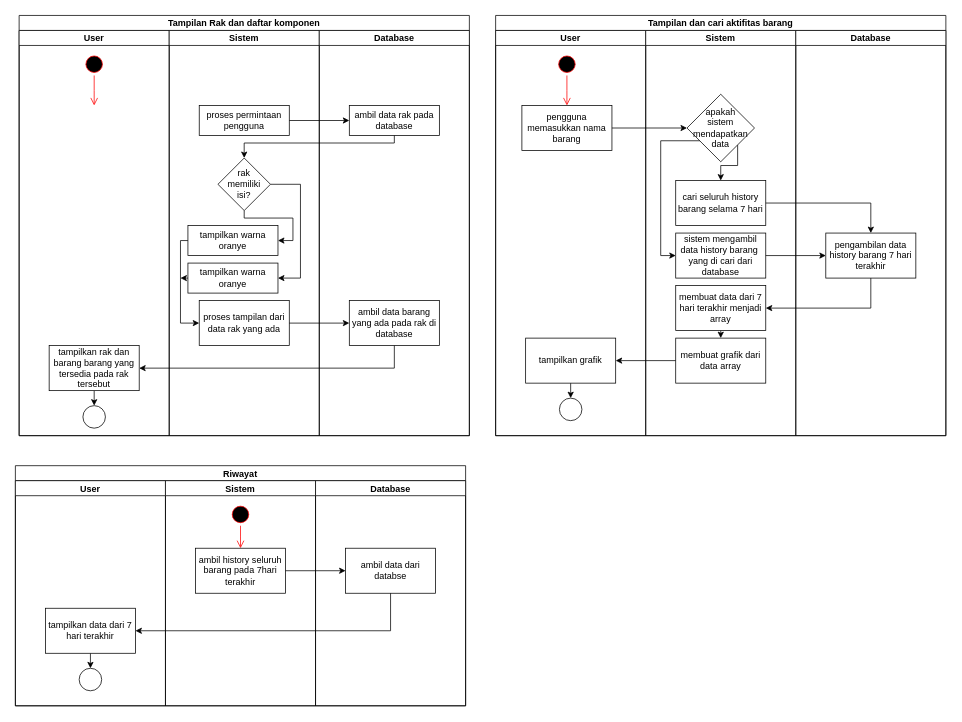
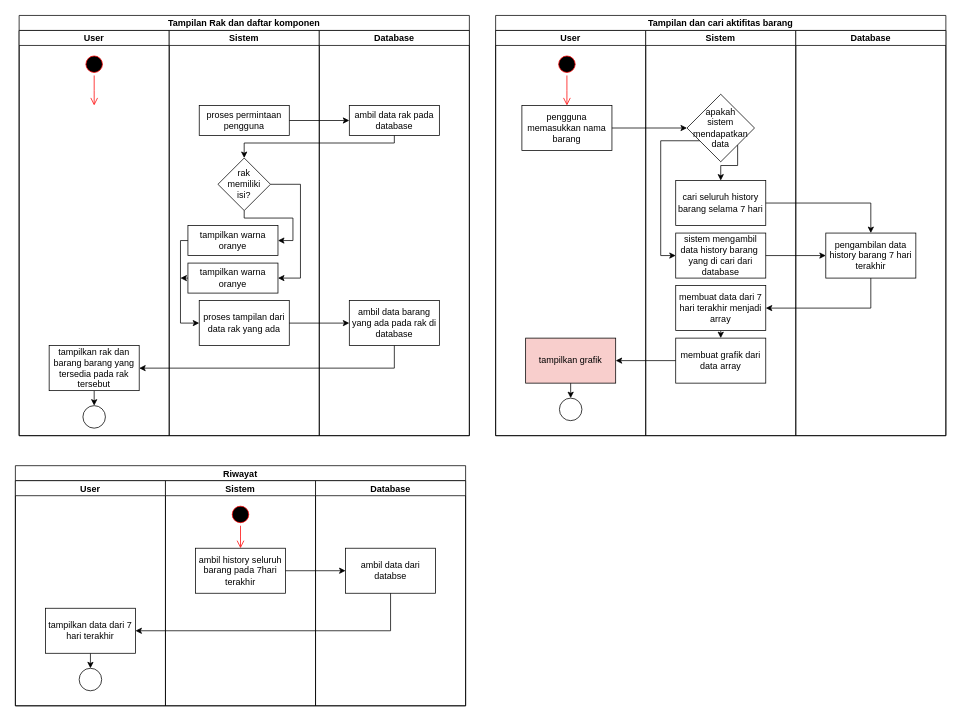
node "tampilkan grafik": fillcolor #ffffff -> #f8cecc
